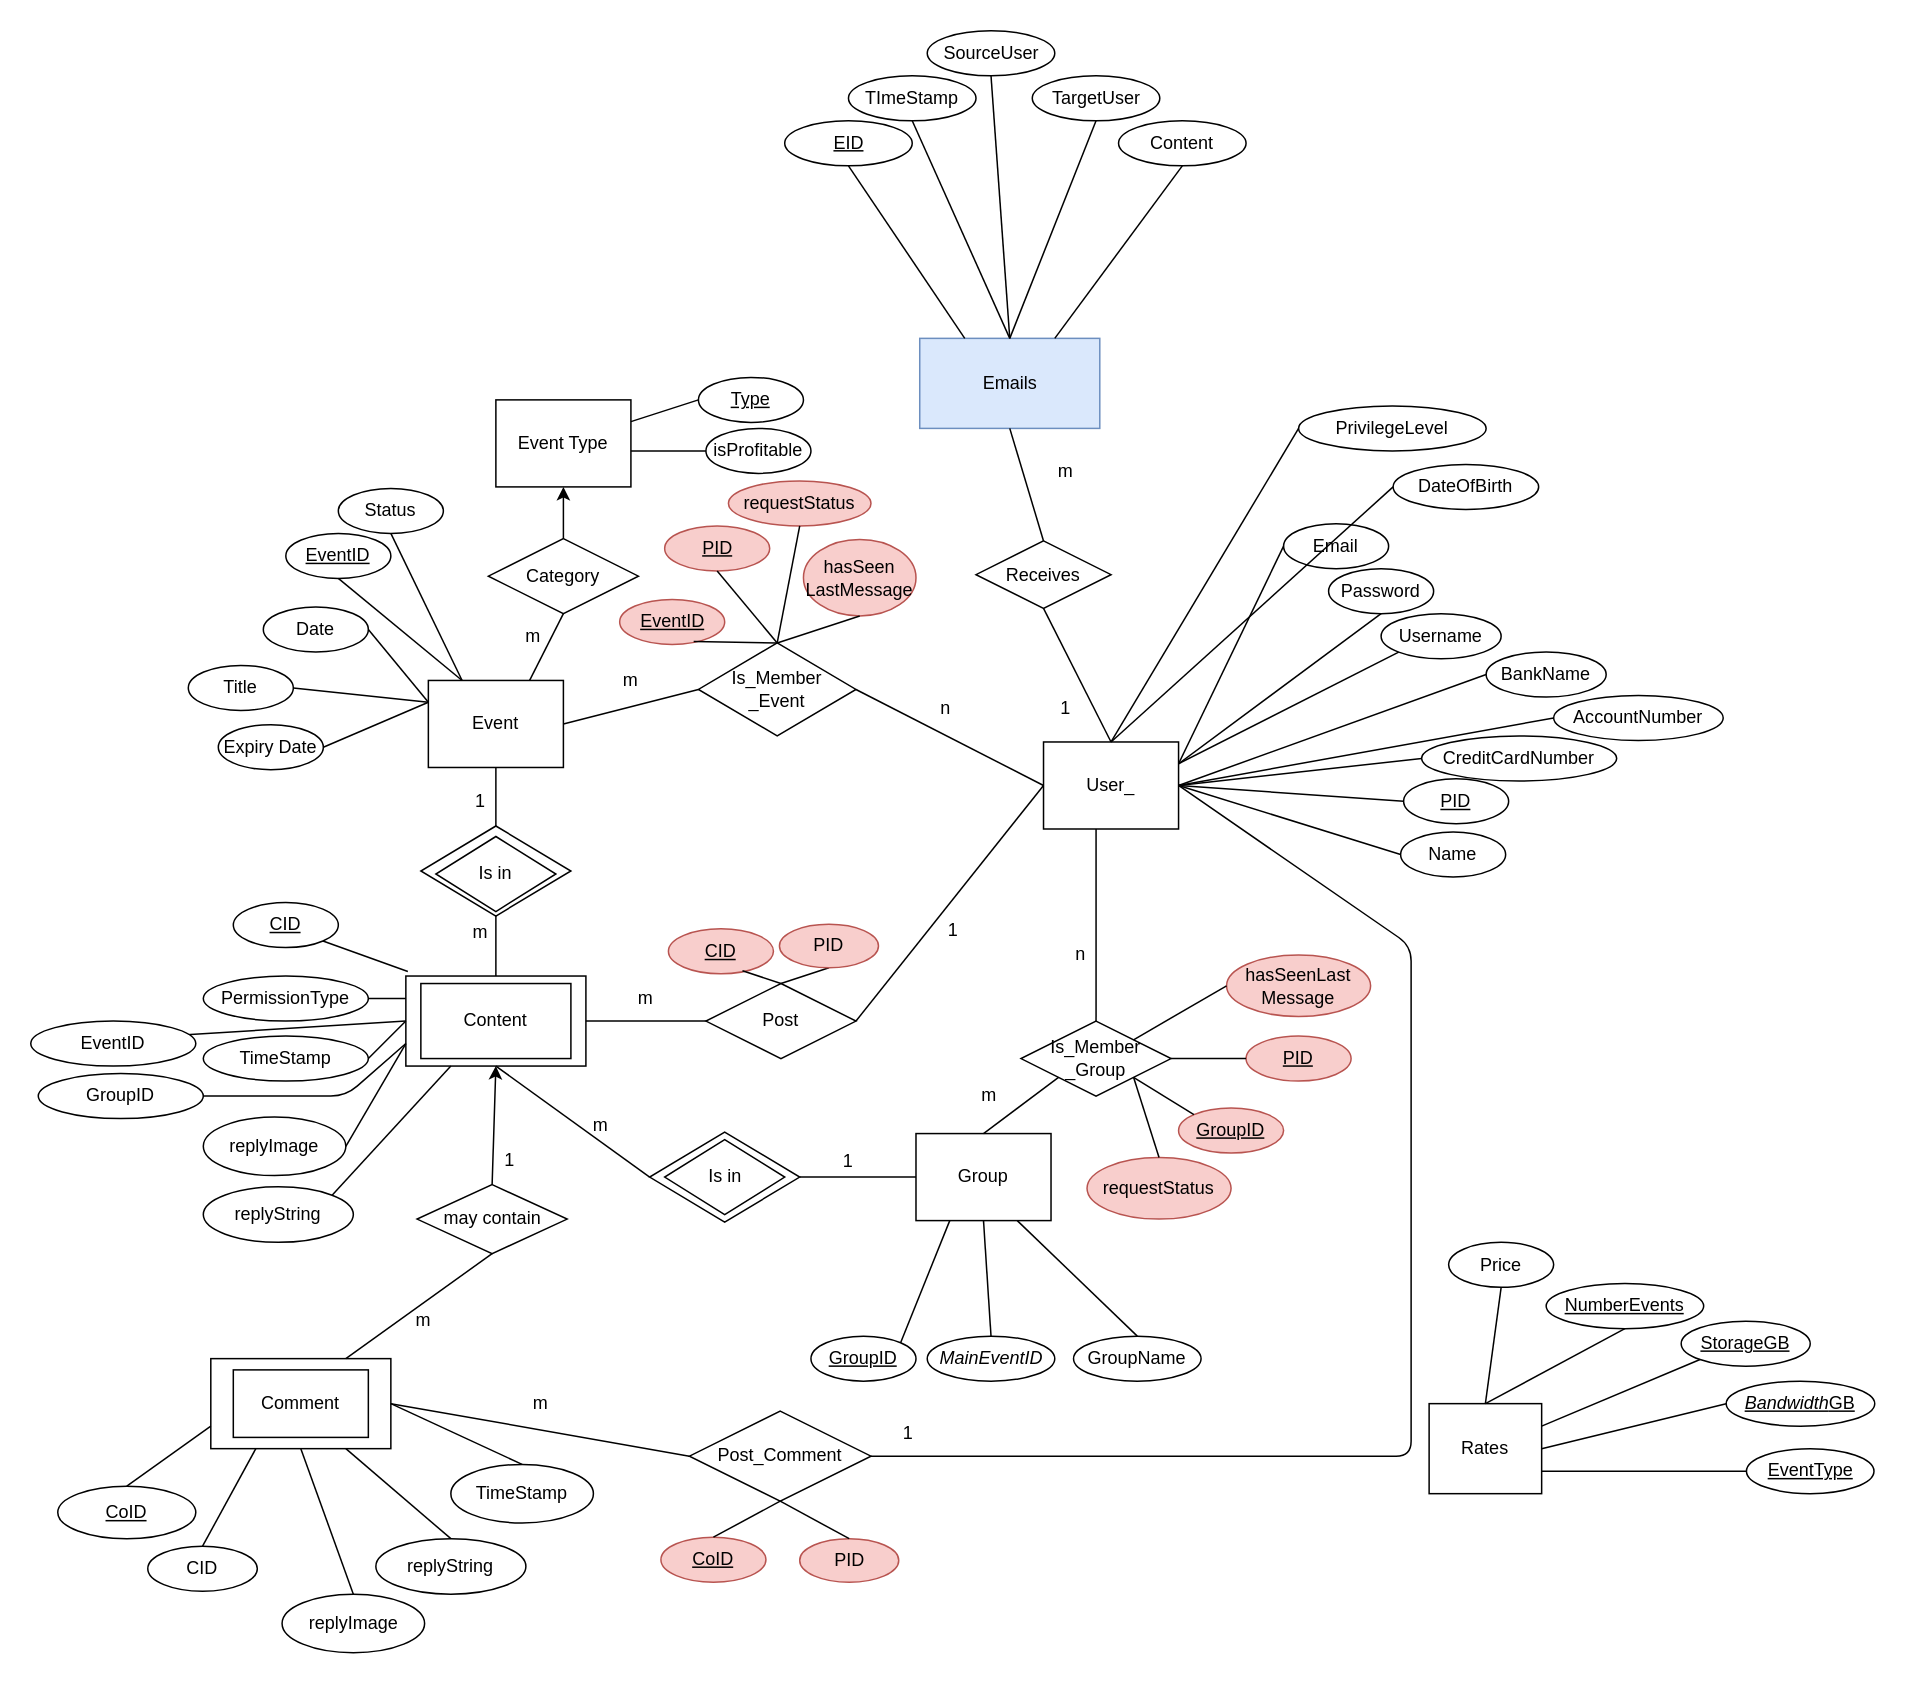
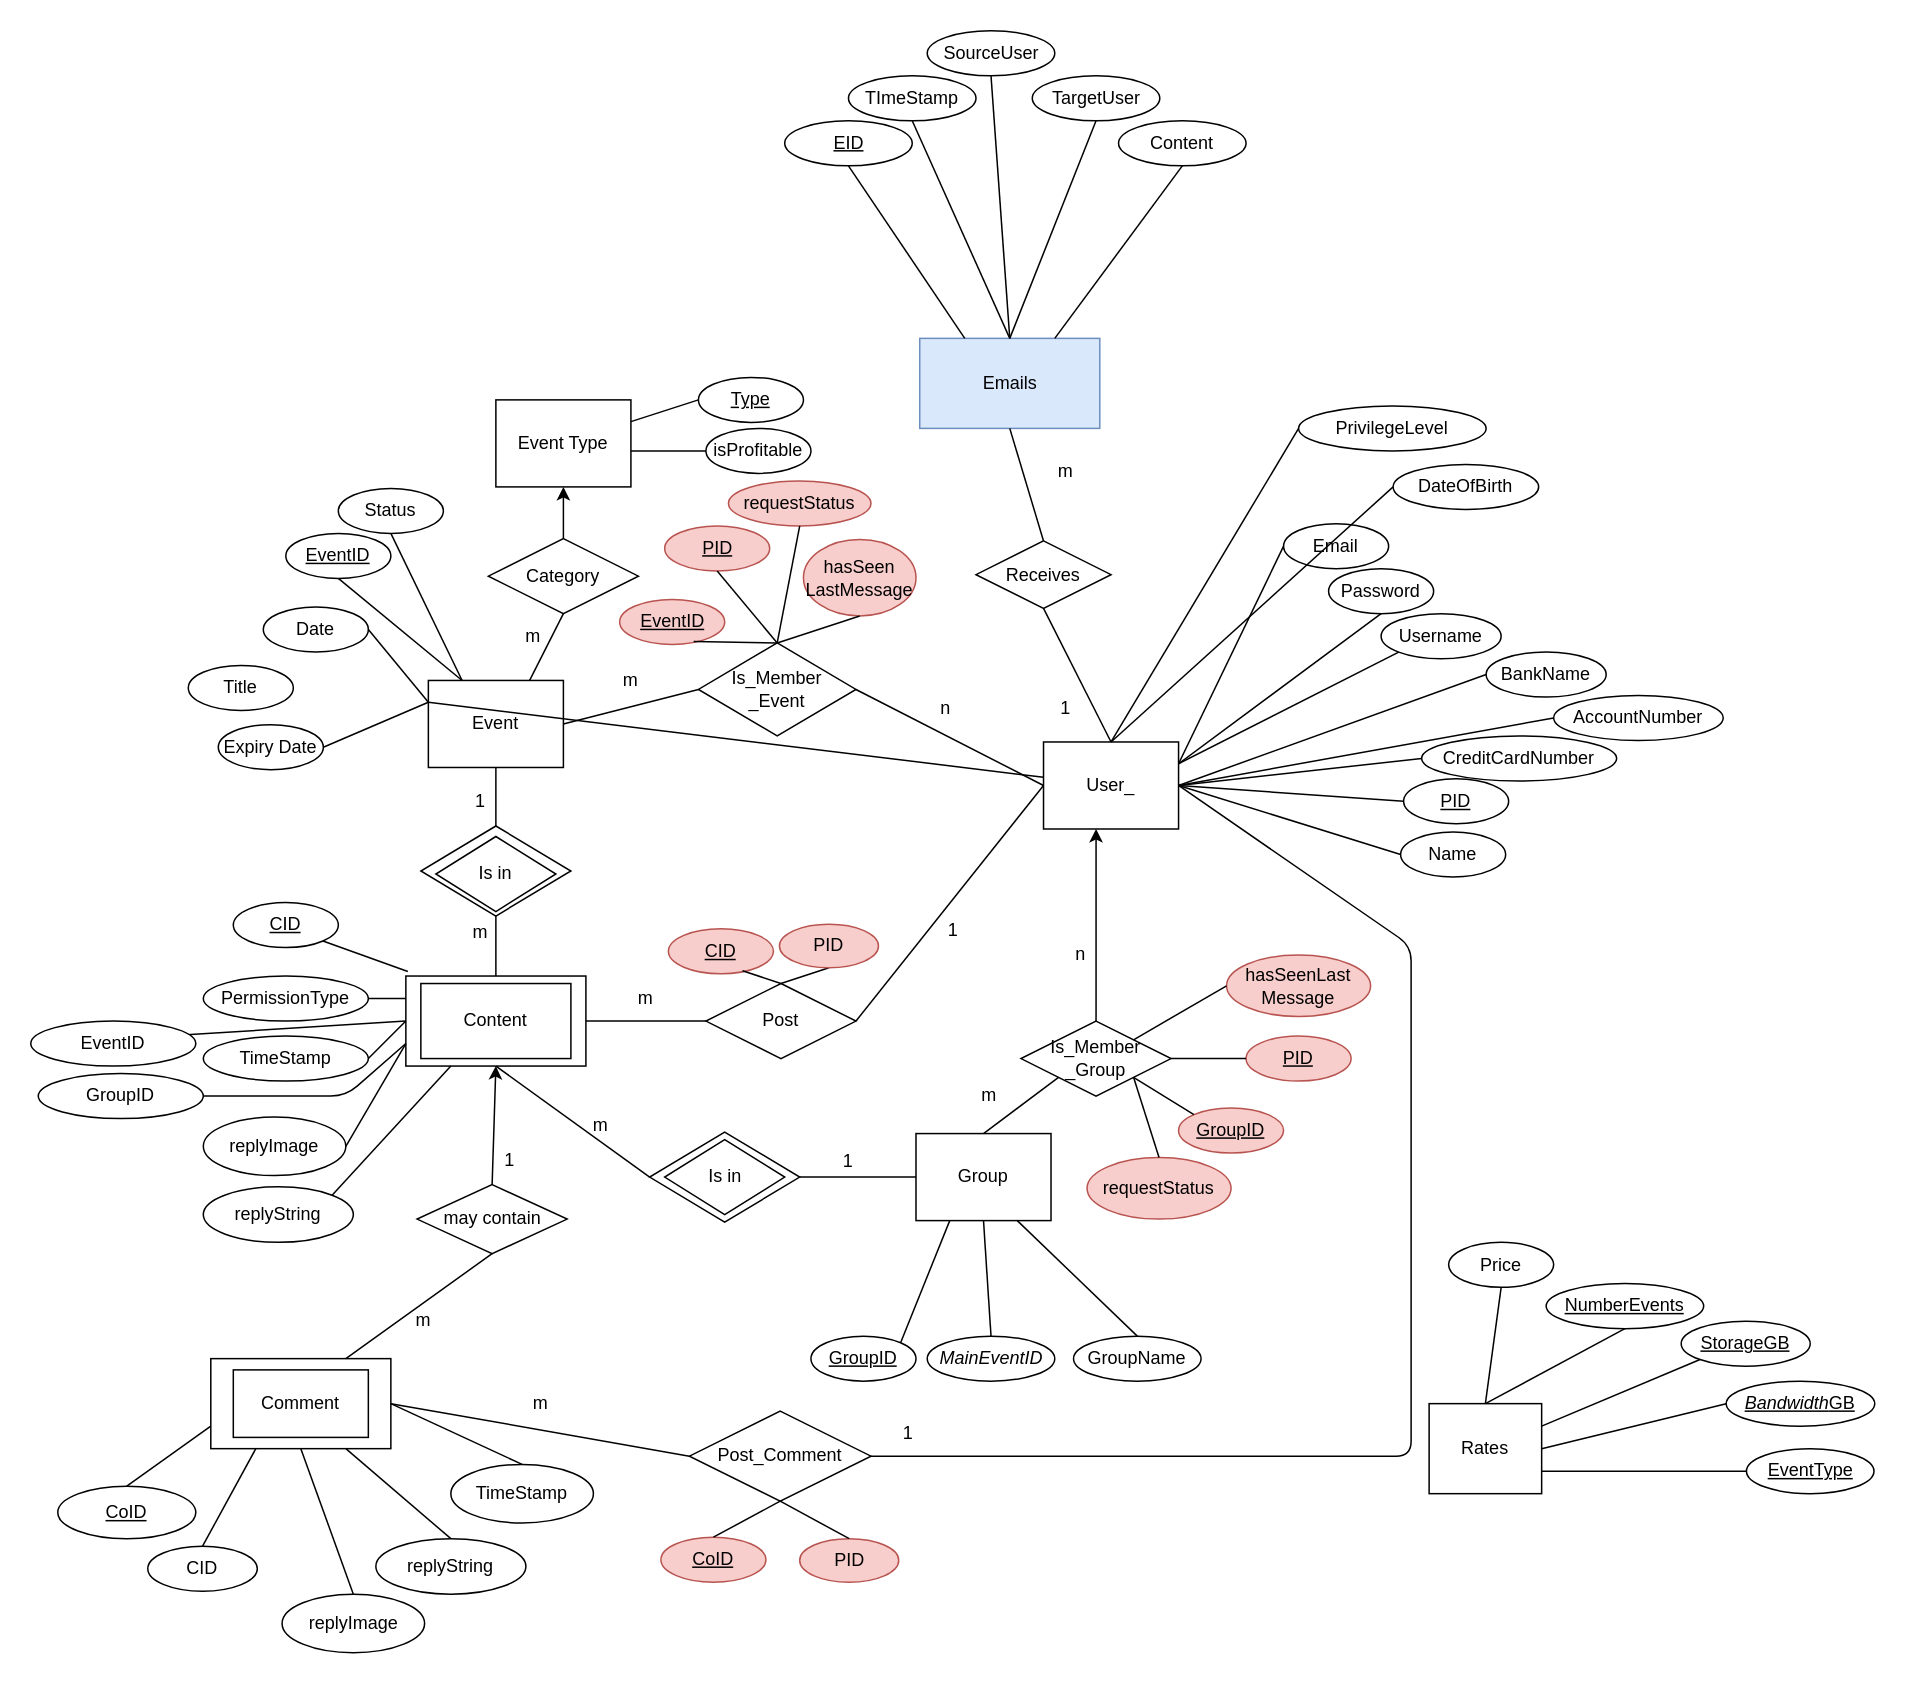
edge "Title" -- "Event": now "User_" -- "Event"
edge "User_" -- "Is_Member _Group": arrowhead none -> classic
